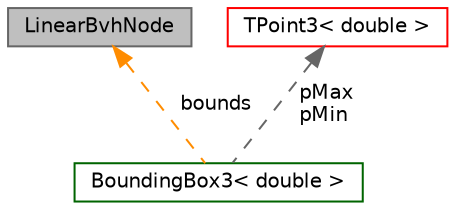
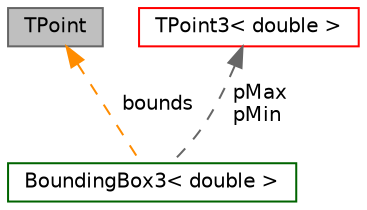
node "LinearBvhNode": label "LinearBvhNode" -> "TPoint"
